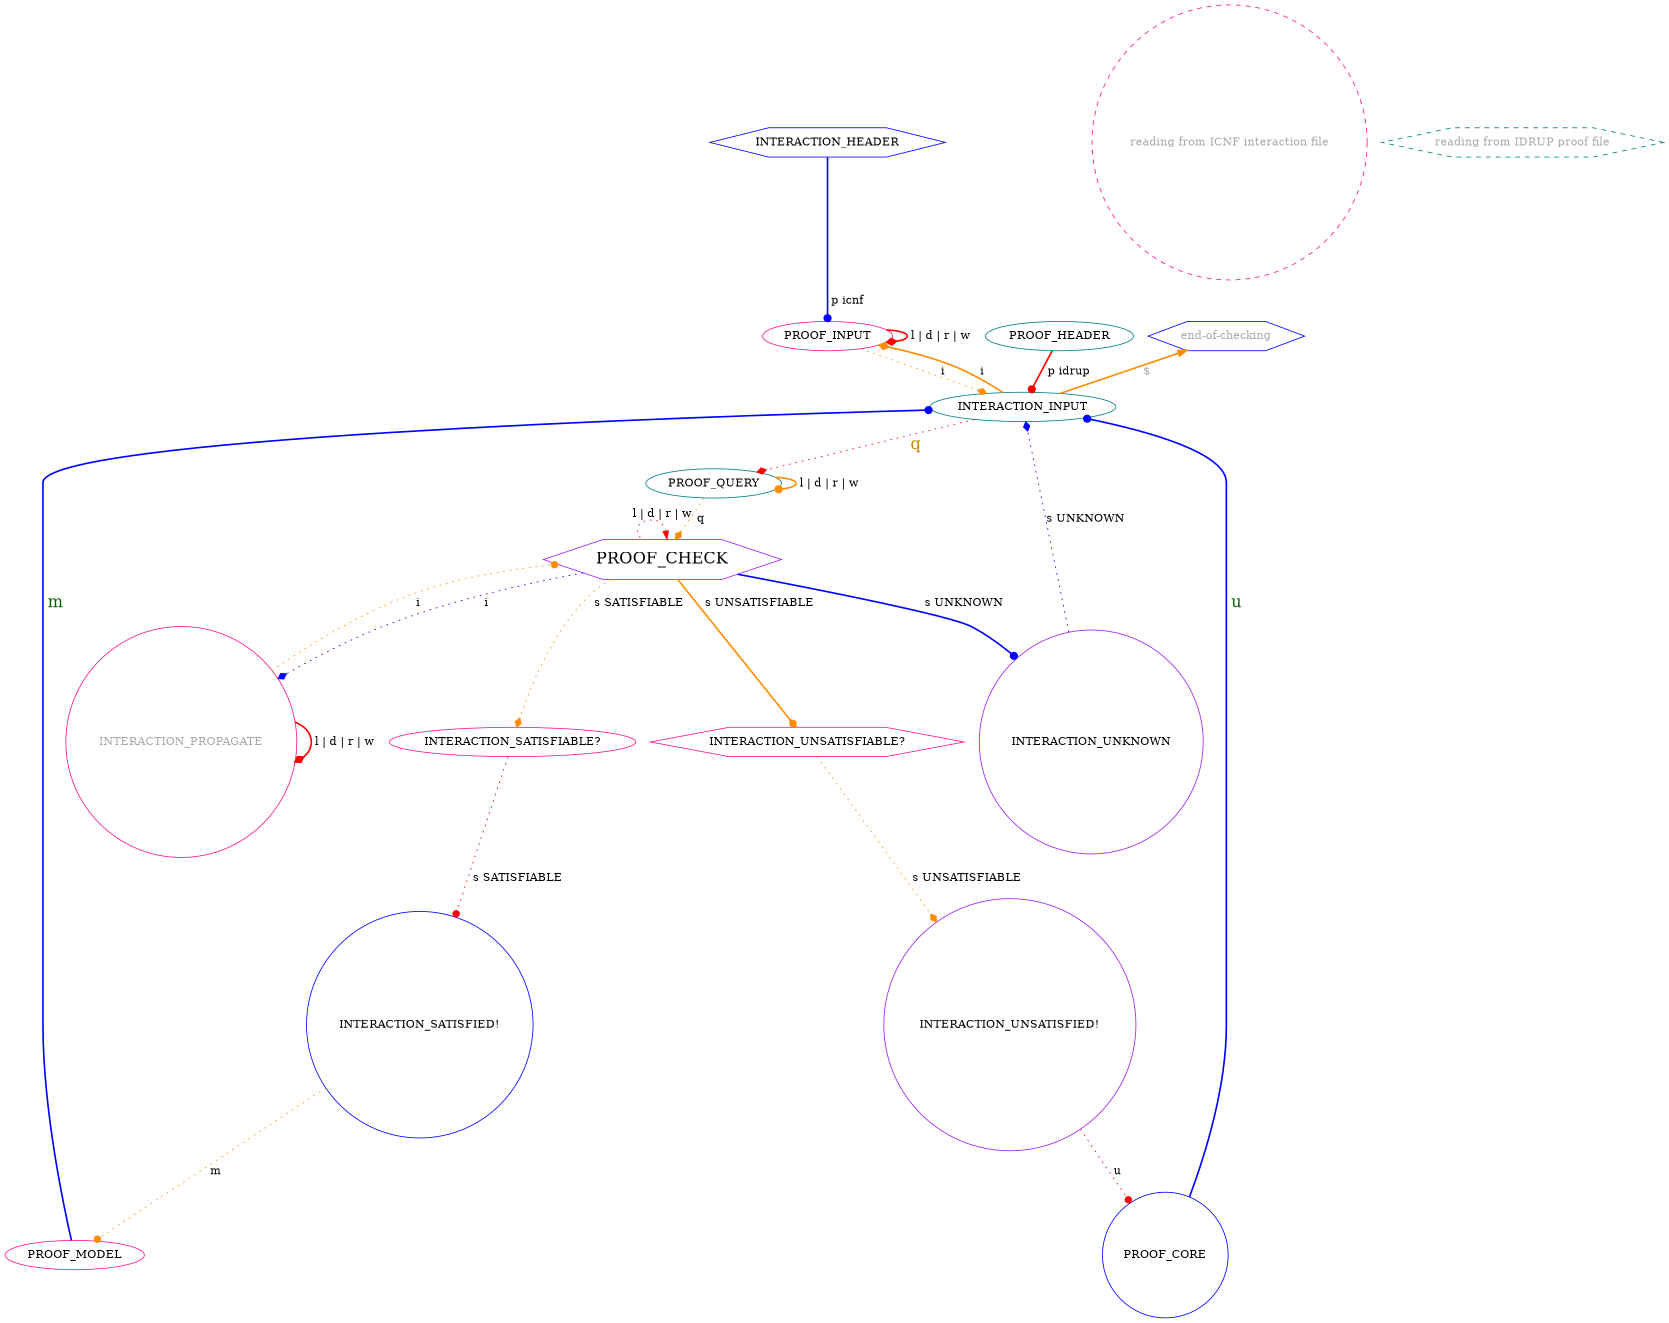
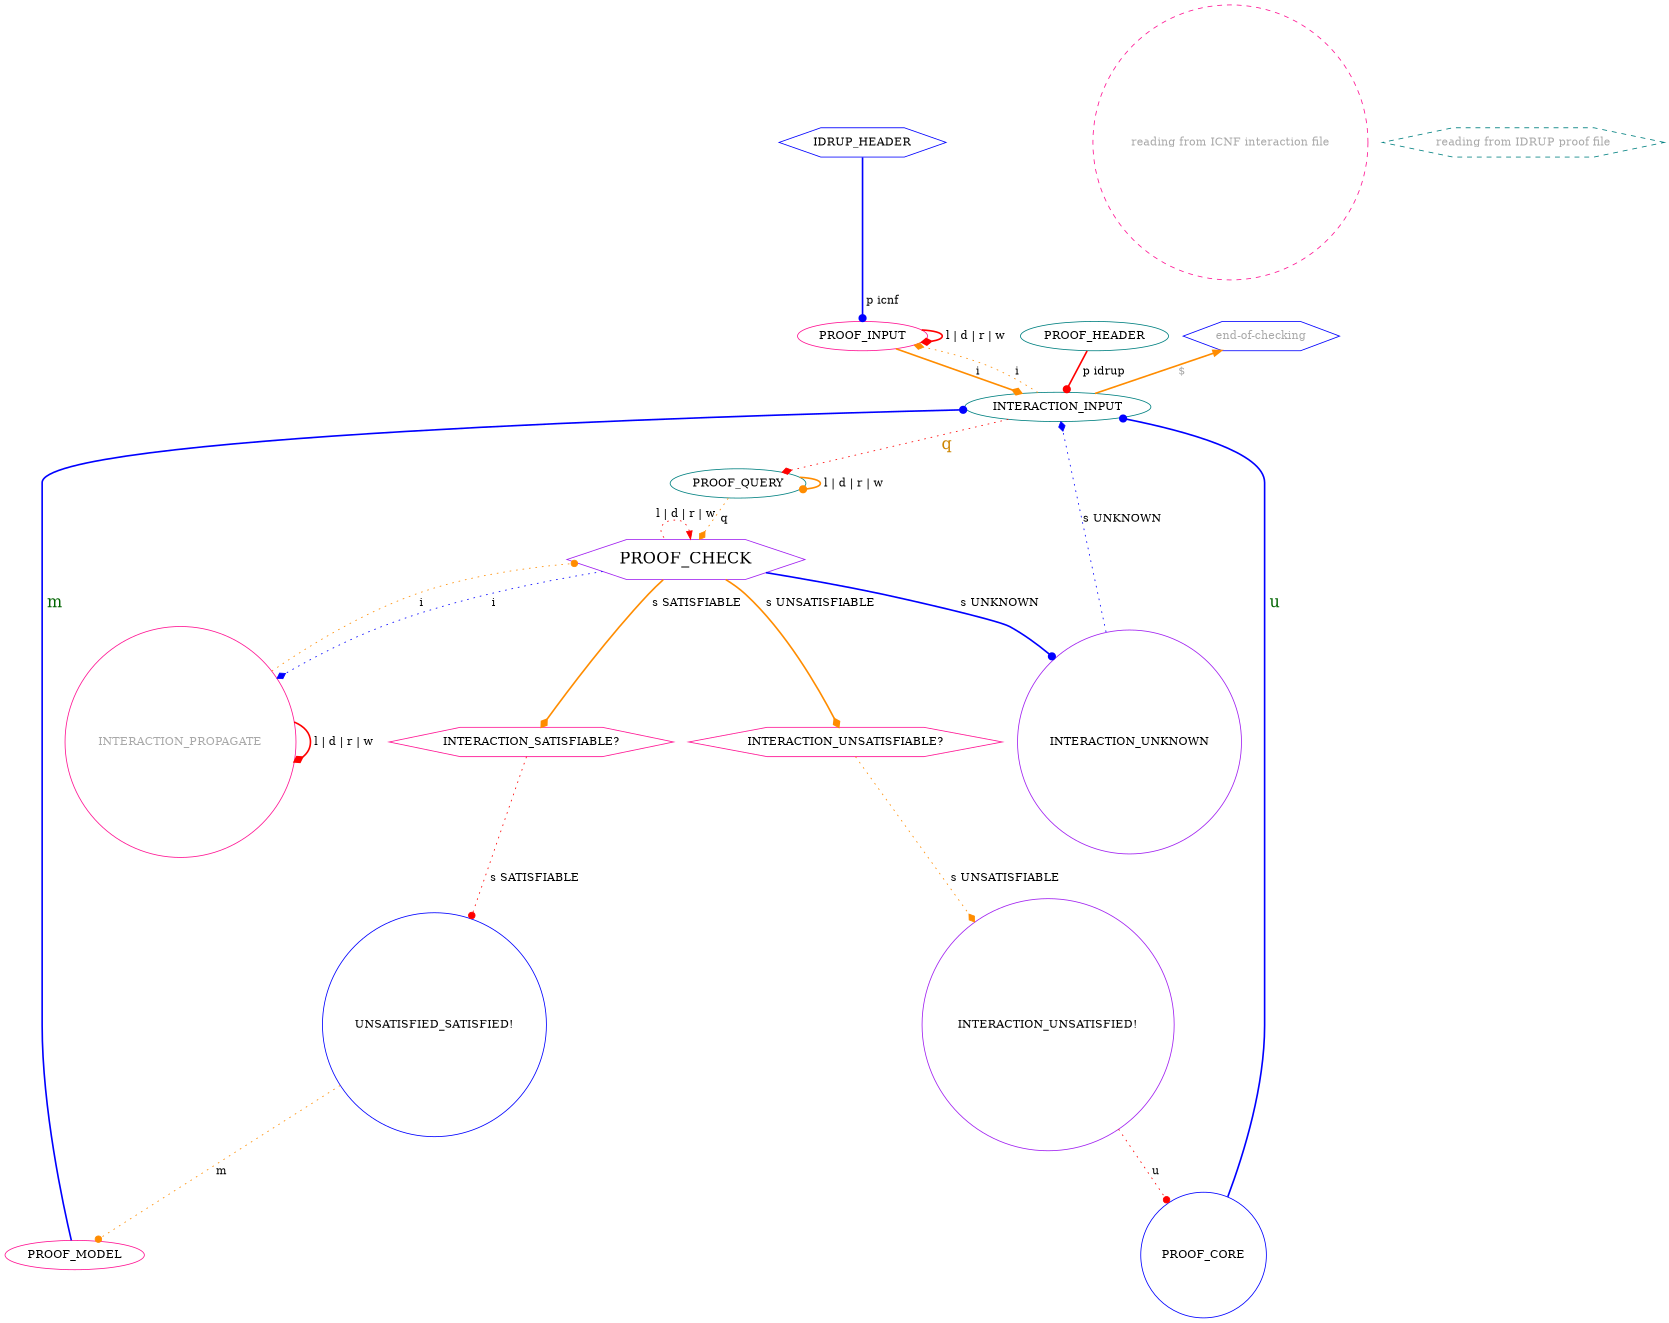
node "INTERACTION_HEADER": label "INTERACTION_HEADER" -> "IDRUP_HEADER"
edge "INTERACTION_INPUT" -> "PROOF_INPUT": style bold -> dotted
edge "PROOF_INPUT" -> "INTERACTION_INPUT": style dotted -> bold
edge "PROOF_CHECK" -> "INTERACTION_SATISFIABLE?": style dotted -> bold
node "INTERACTION_SATISFIABLE?": shape ellipse -> hexagon
node "INTERACTION_SATISFIED!": label "INTERACTION_SATISFIED!" -> "UNSATISFIED_SATISFIED!"
